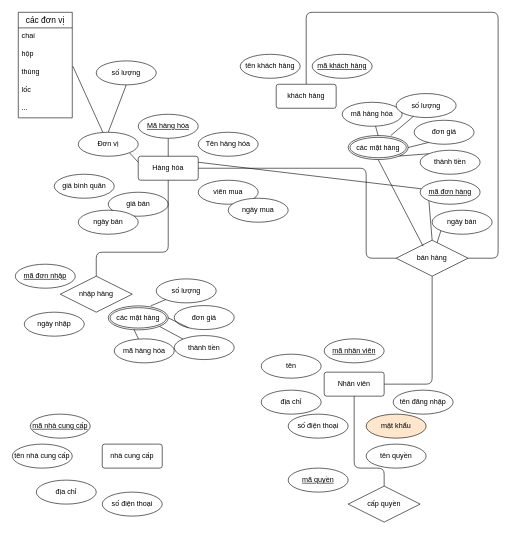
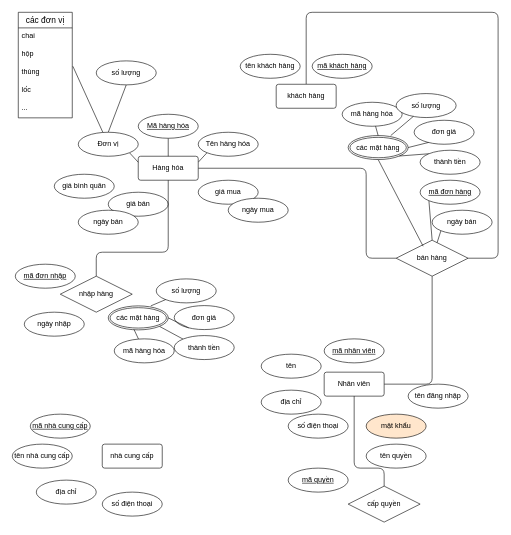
edge "Hàng hóa" -- "mã đơn hàng": now "Hàng hóa" -- "Tên hàng hóa"
node "viên mua": label "viên mua" -> "giá mua"
node "tên đăng nhập": moved (423, 402) -> (438, 396)
